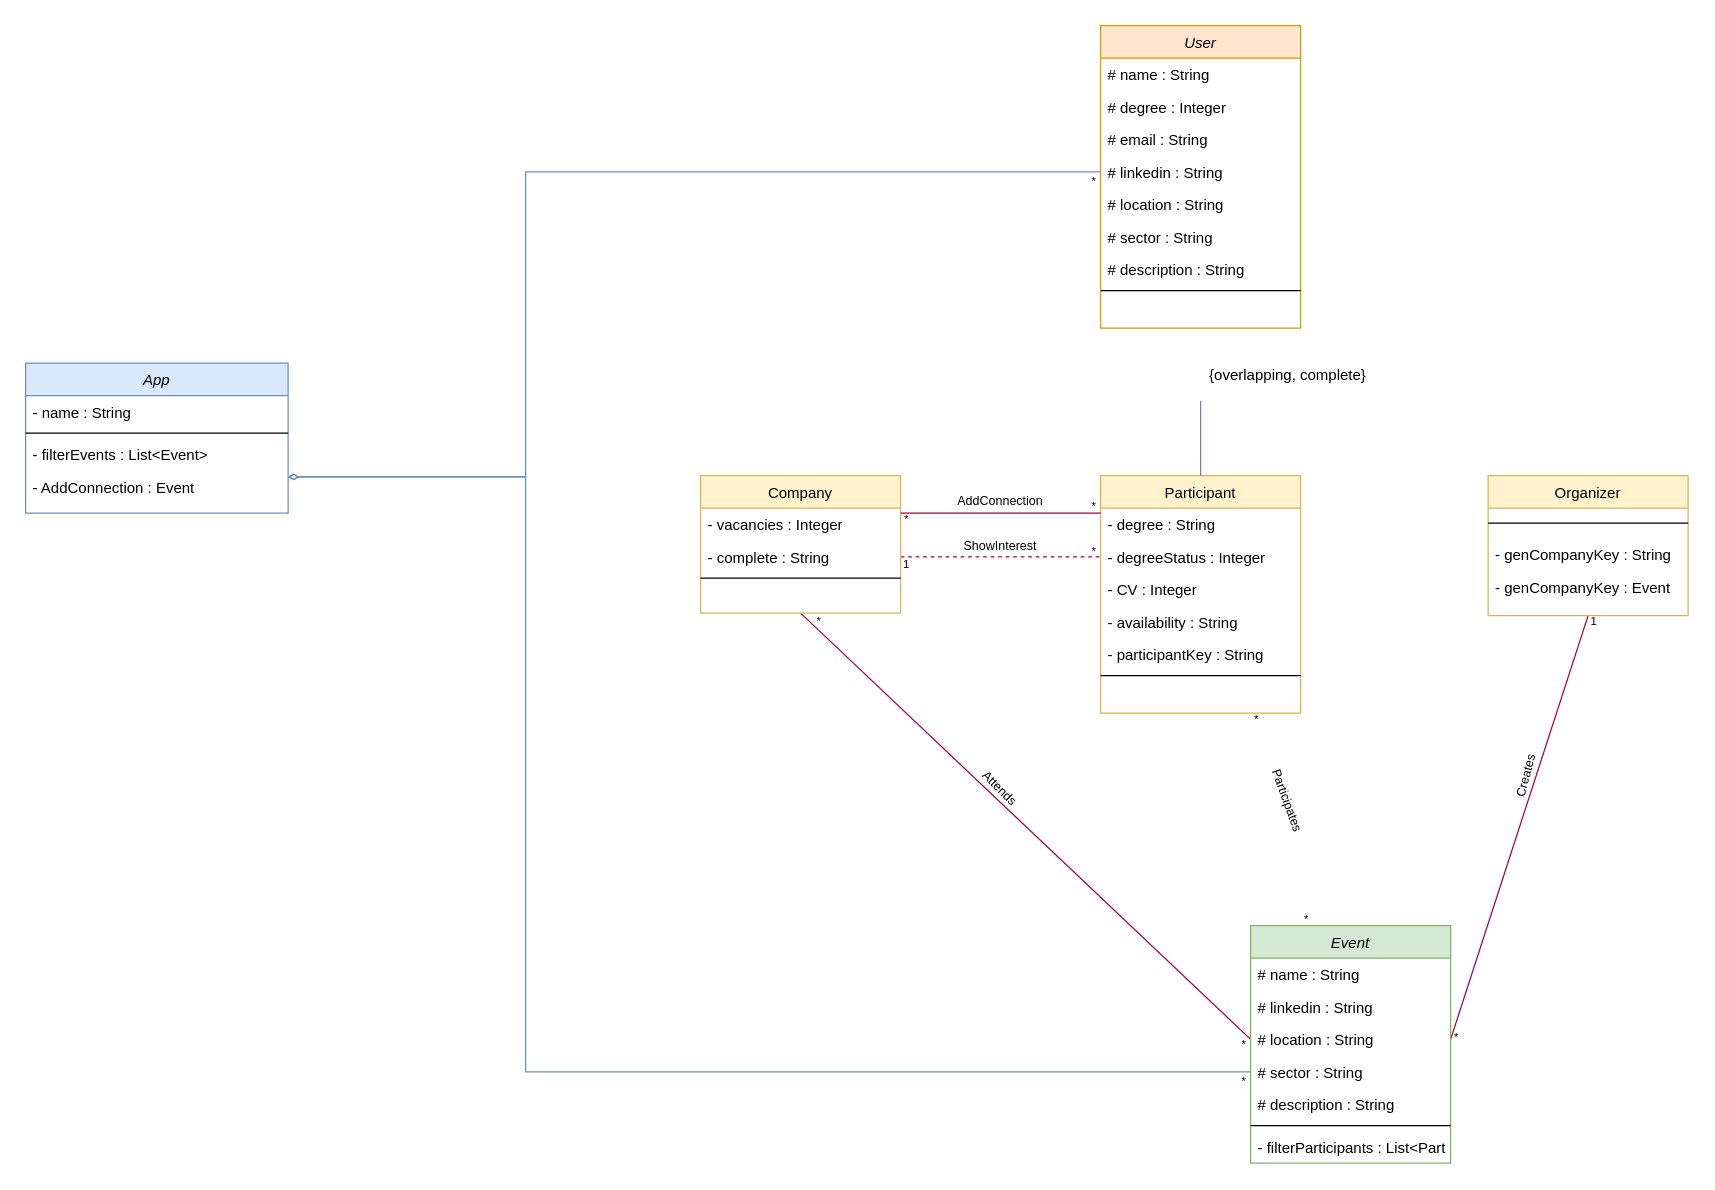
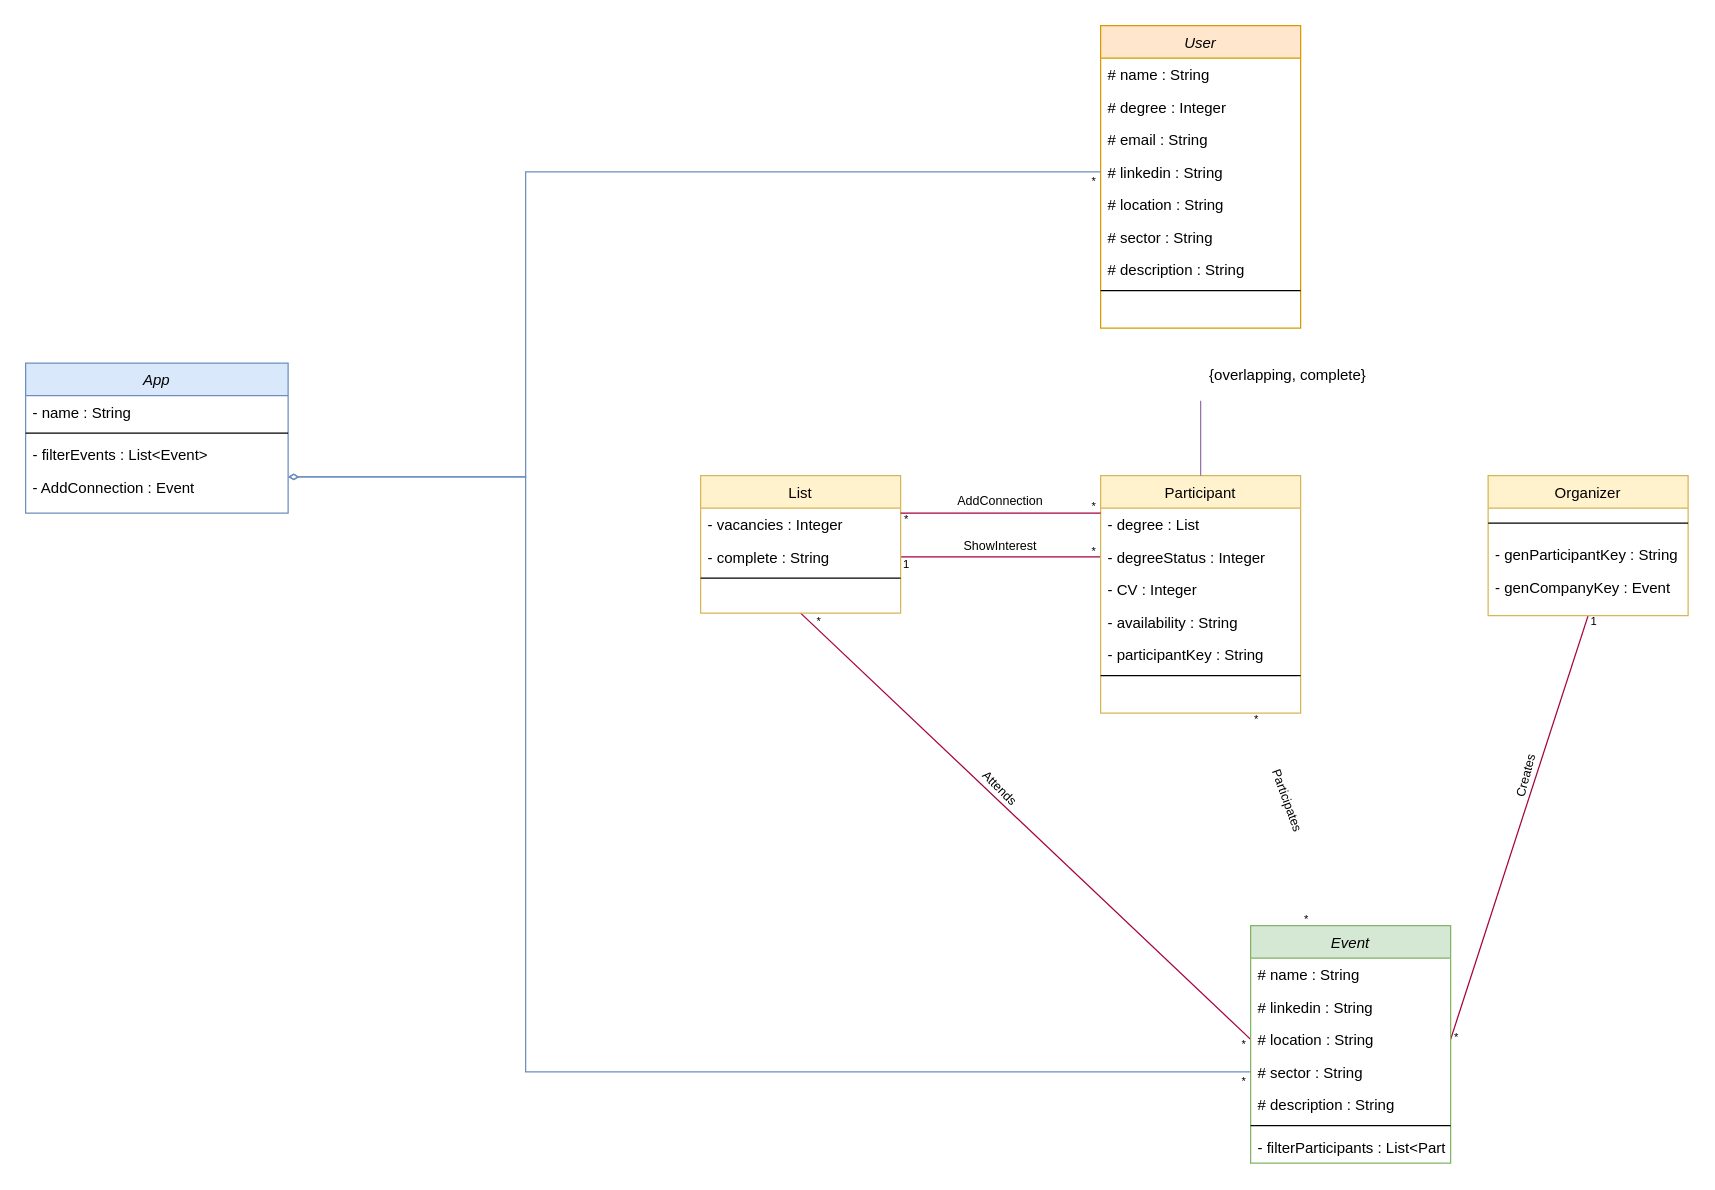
node "Company": label "Company" -> "List"
node "- degree : String": label "- degree : String" -> "- degree : List"
node "- genCompanyKey : String": label "- genCompanyKey : String" -> "- genParticipantKey : String"
edge "- complete : String" -- "- degreeStatus : Integer": style dashed -> solid
